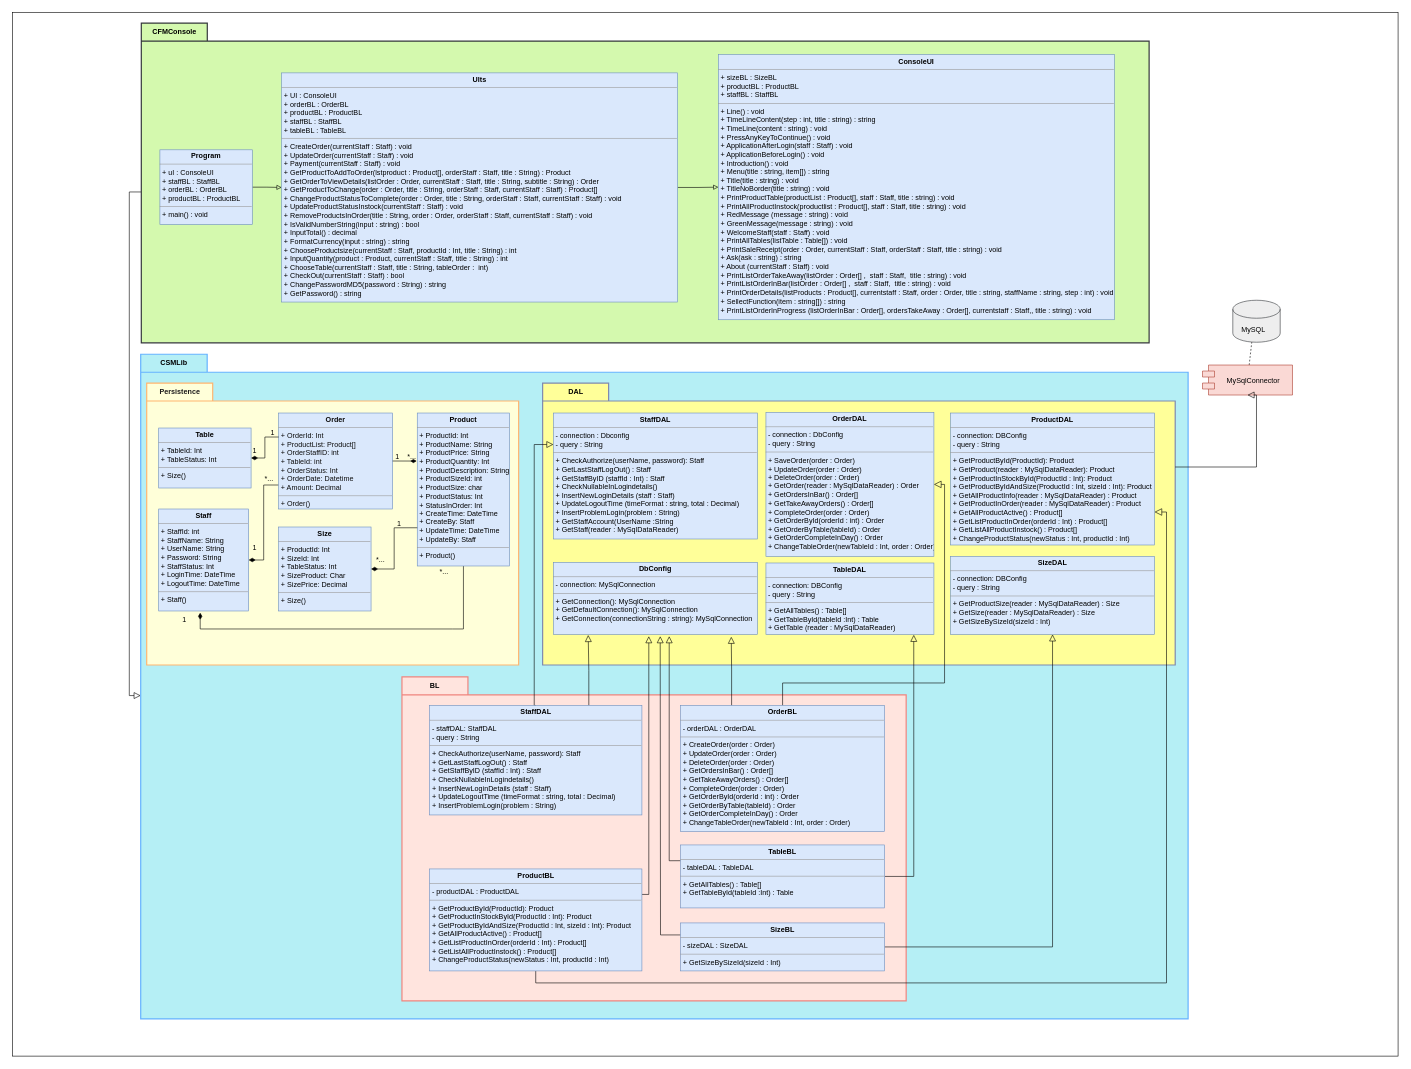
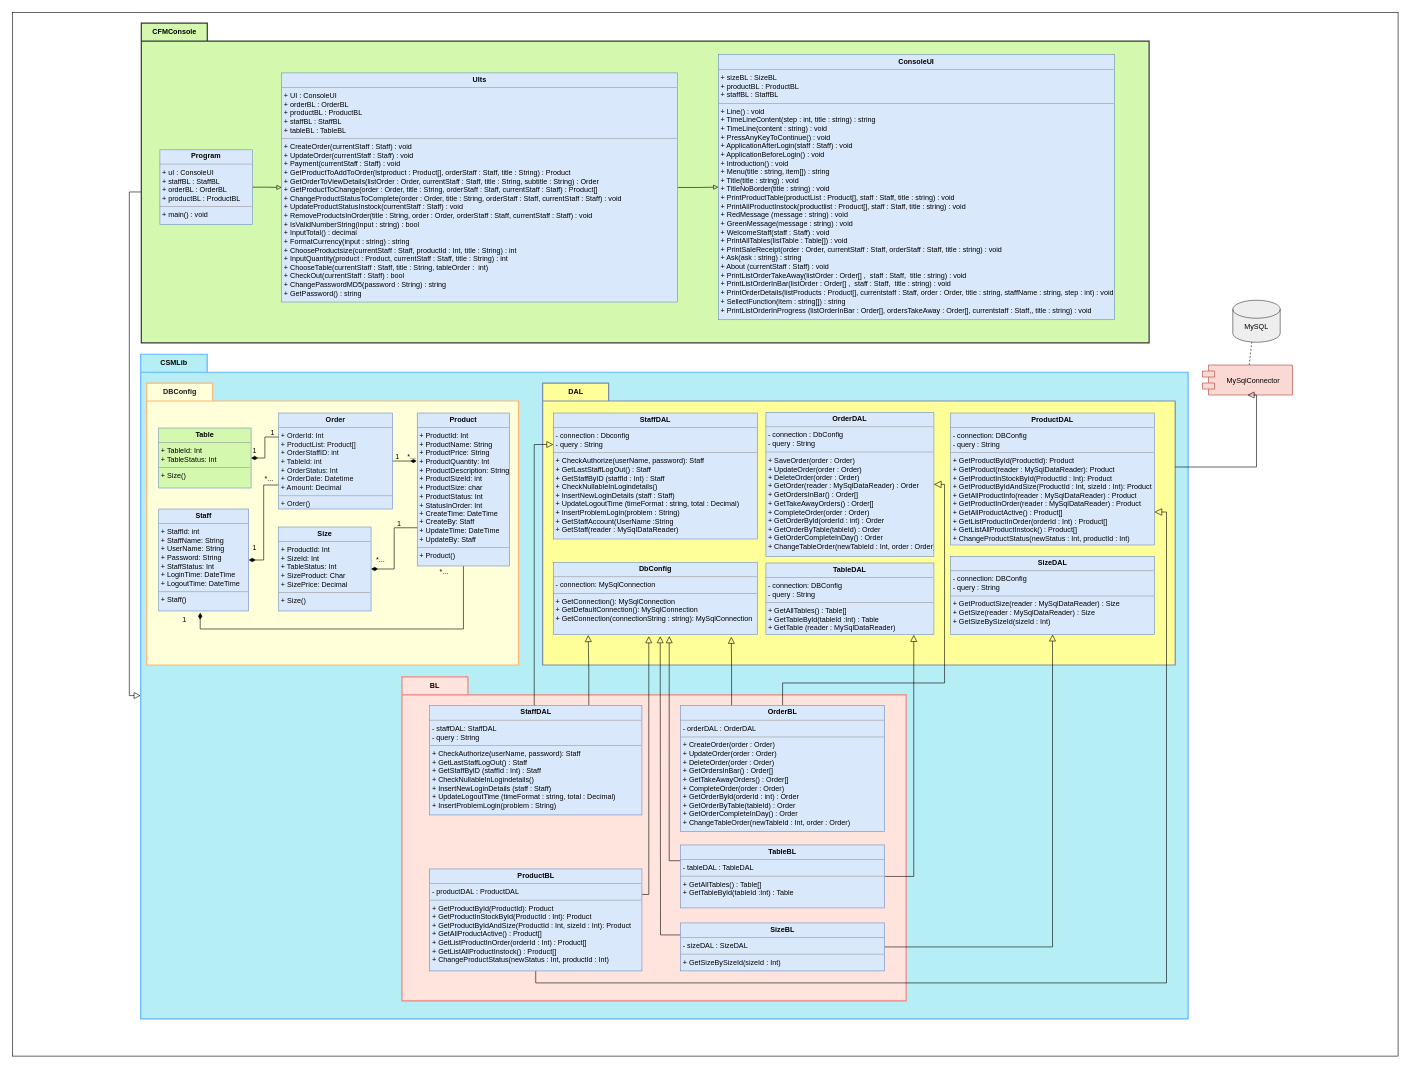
node "MySQL": moved (1254, 330) -> (1257, 327)
node "Persistence": label "Persistence" -> "DBConfig"
node "Table + TableId: Int + TableStatus: Int + Size()": fillcolor #dae8fc -> #d4f9ae
